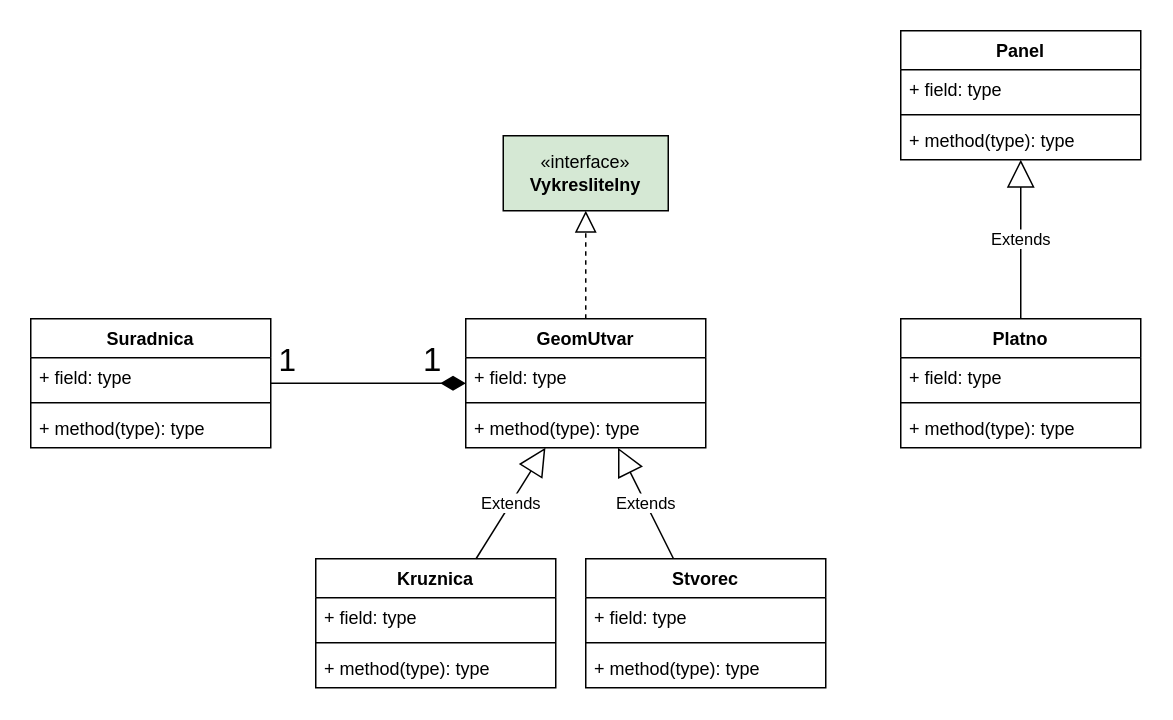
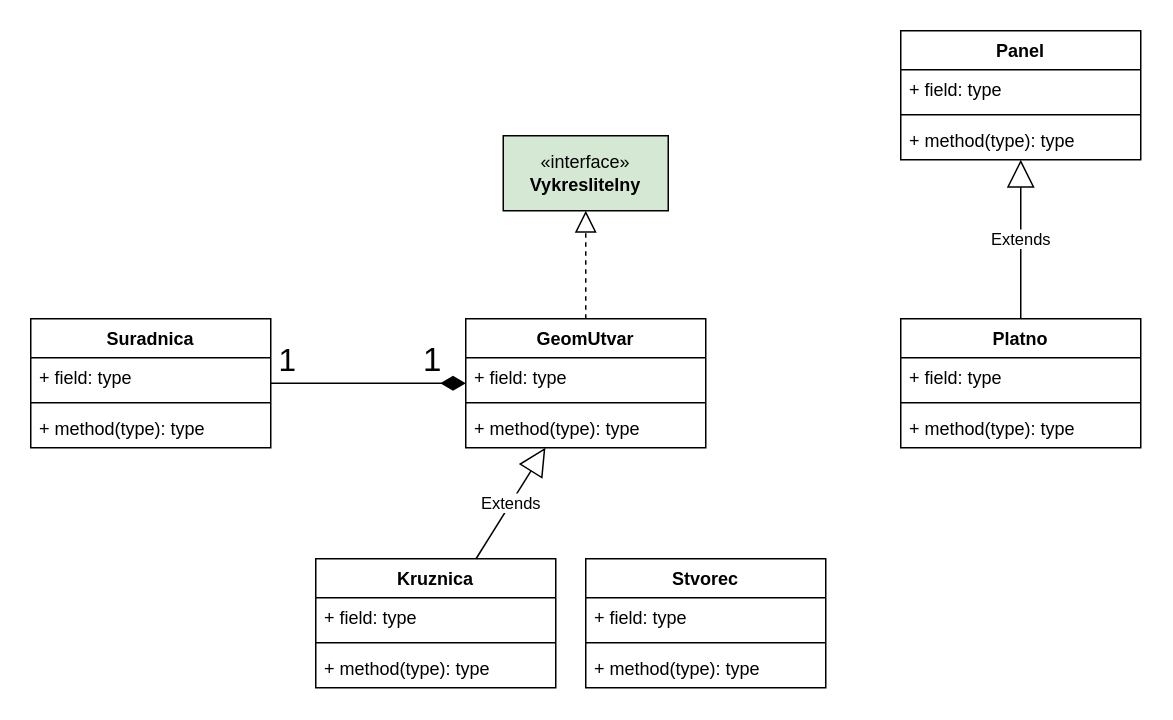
edge "Stvorec" -> "GeomUtvar": removed, label "Extends"
